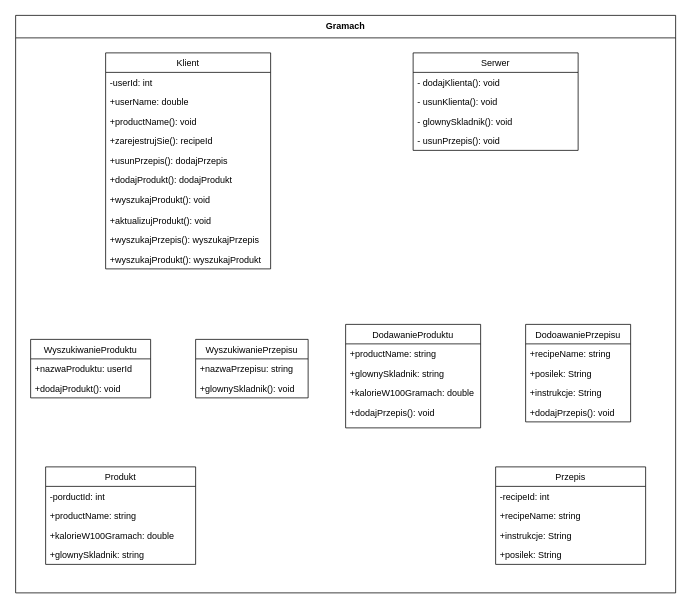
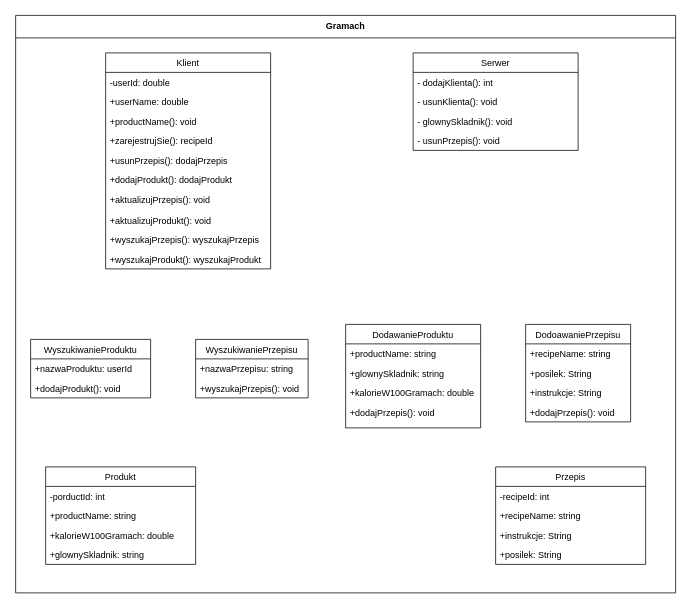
node "-userId: int": label "-userId: int" -> "-userId: double"
node "- dodajKlienta(): void": label "- dodajKlienta(): void" -> "- dodajKlienta(): int"
node "+wyszukajProdukt(): void": label "+wyszukajProdukt(): void" -> "+aktualizujPrzepis(): void"
node "+glownySkladnik(): void": label "+glownySkladnik(): void" -> "+wyszukajPrzepis(): void"
